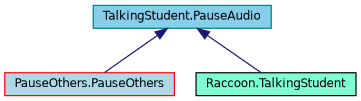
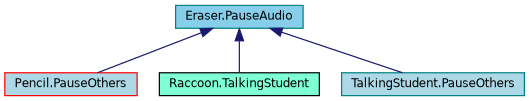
node "TalkingStudent.PauseAudio": label "TalkingStudent.PauseAudio" -> "Eraser.PauseAudio"
node "PauseOthers.PauseOthers": label "PauseOthers.PauseOthers" -> "Pencil.PauseOthers"
node "TalkingStudent.PauseOthers": added
